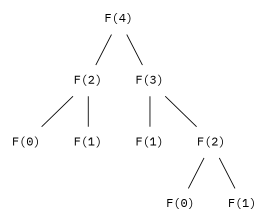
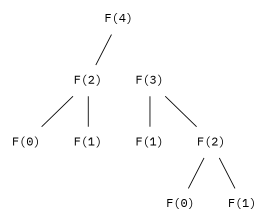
edge "F(4)" -- "F(3)": removed
